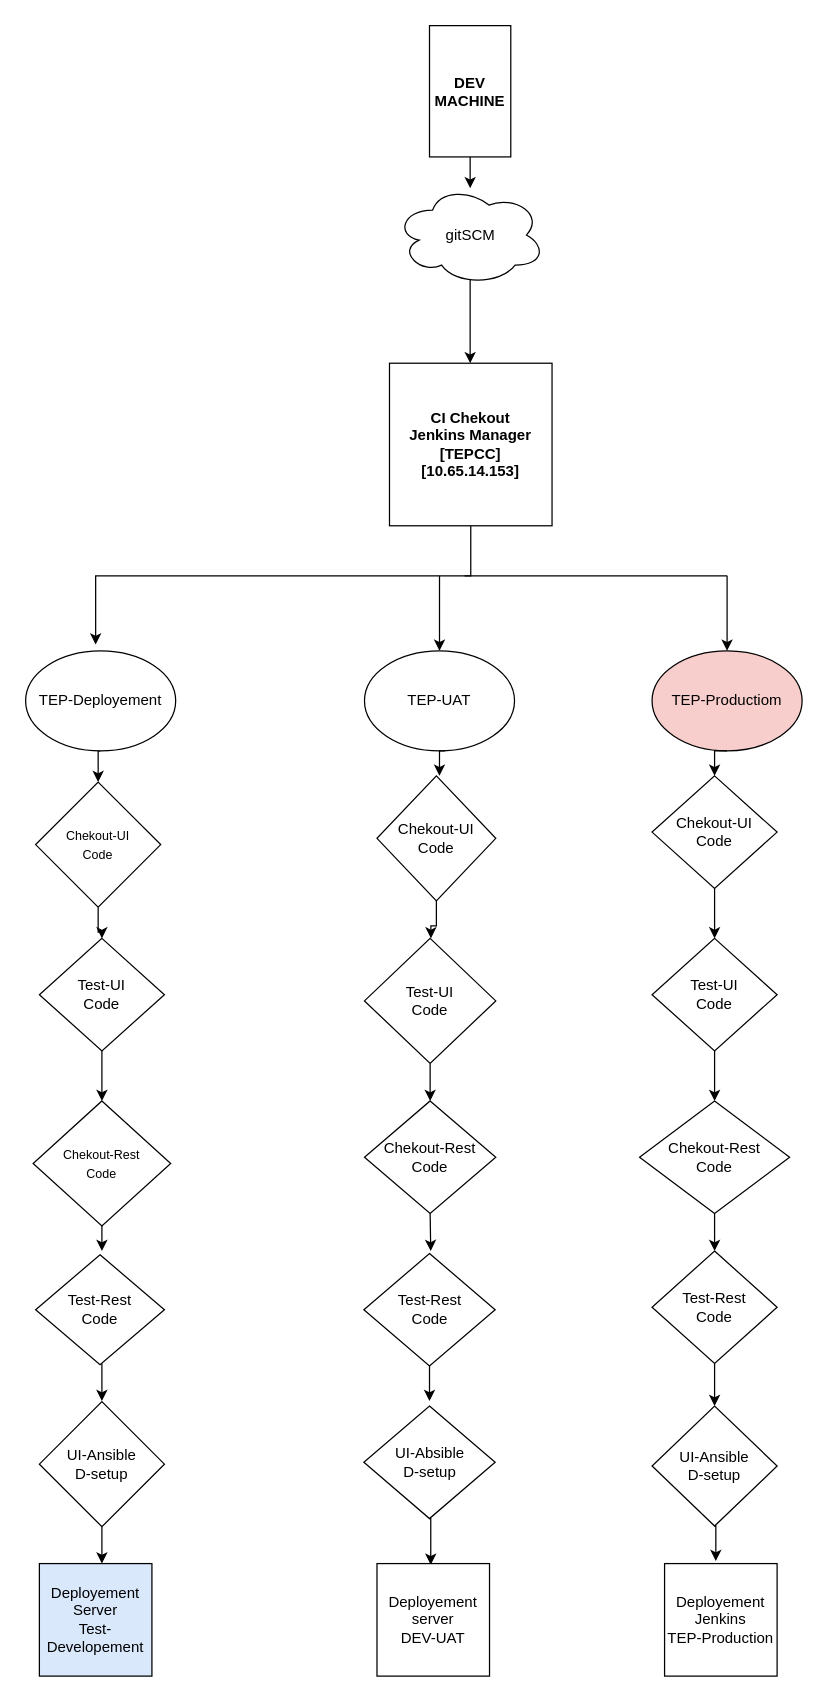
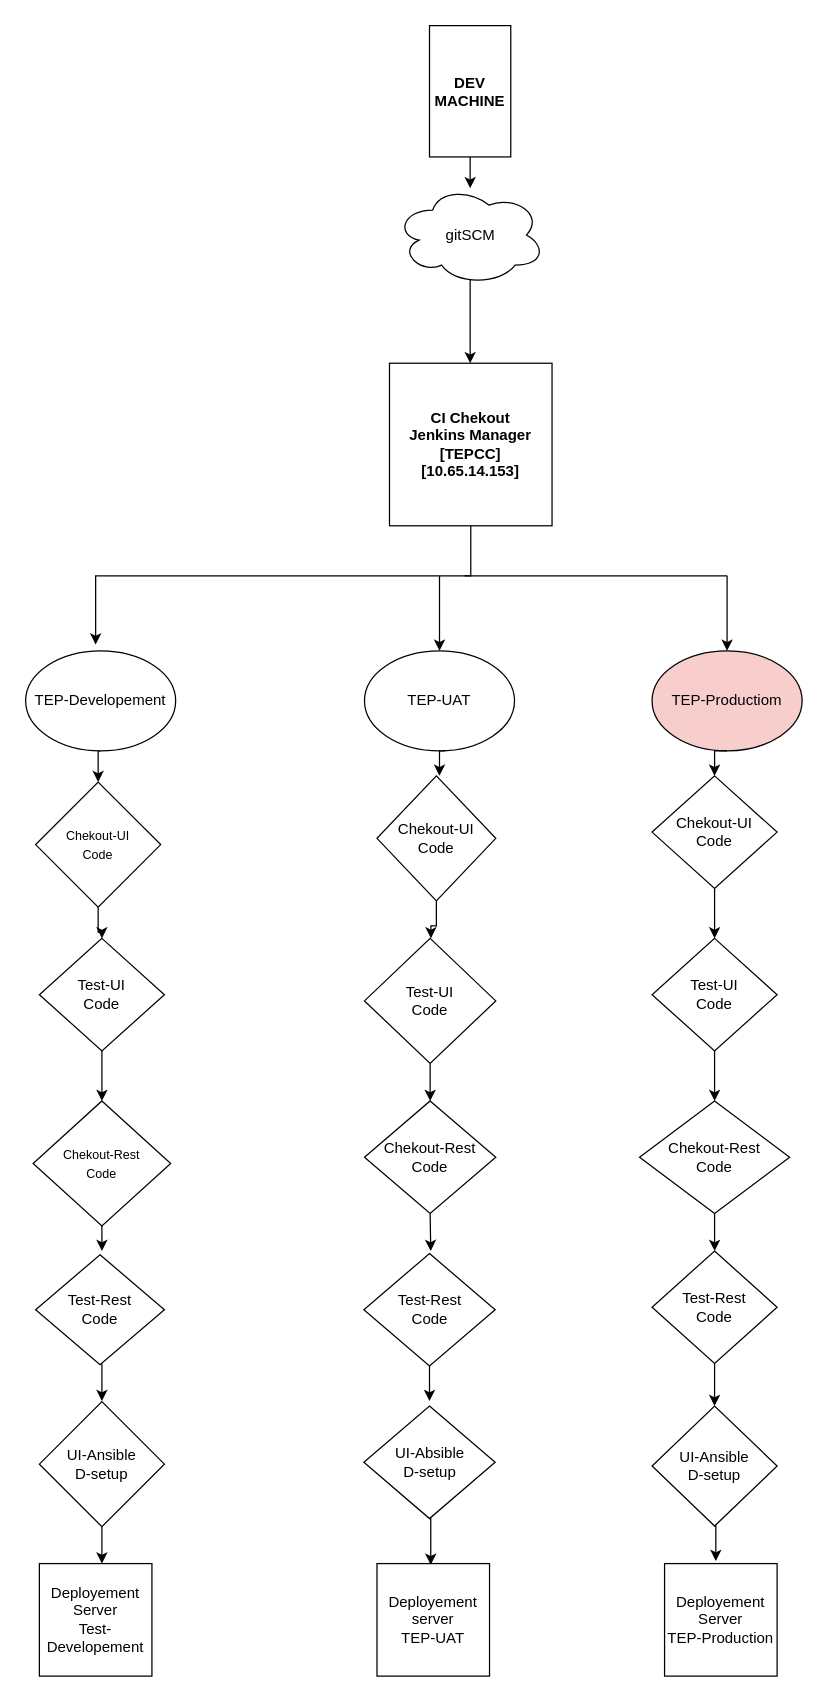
node "TEP-Deployement": label "TEP-Deployement" -> "TEP-Developement"
node "Deployement ServerTest-Developement": fillcolor #dae8fc -> #ffffff
node "Deployement serverDEV-UAT": label "Deployement serverDEV-UAT" -> "Deployement serverTEP-UAT"
node "Deployement JenkinsTEP-Production": label "Deployement JenkinsTEP-Production" -> "Deployement ServerTEP-Production"
